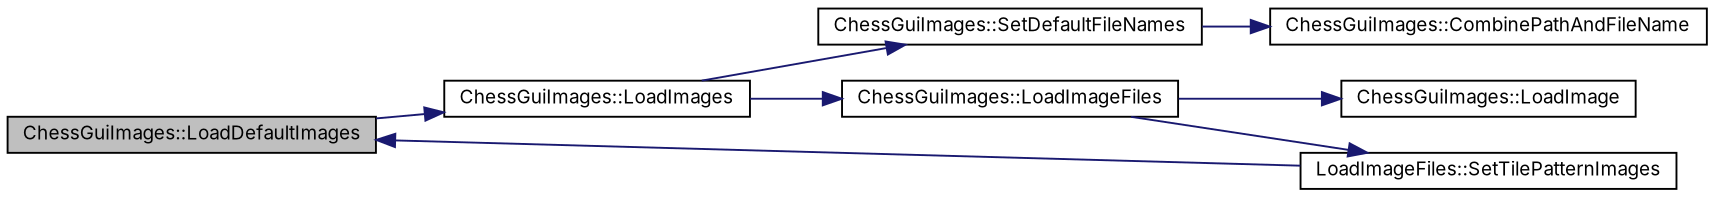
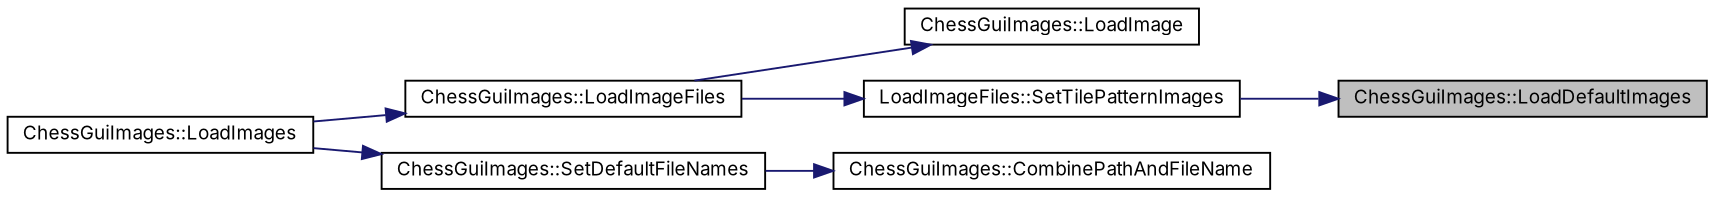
edge "ChessGuiImages::LoadDefaultImages" -> "ChessGuiImages::LoadImages": removed
